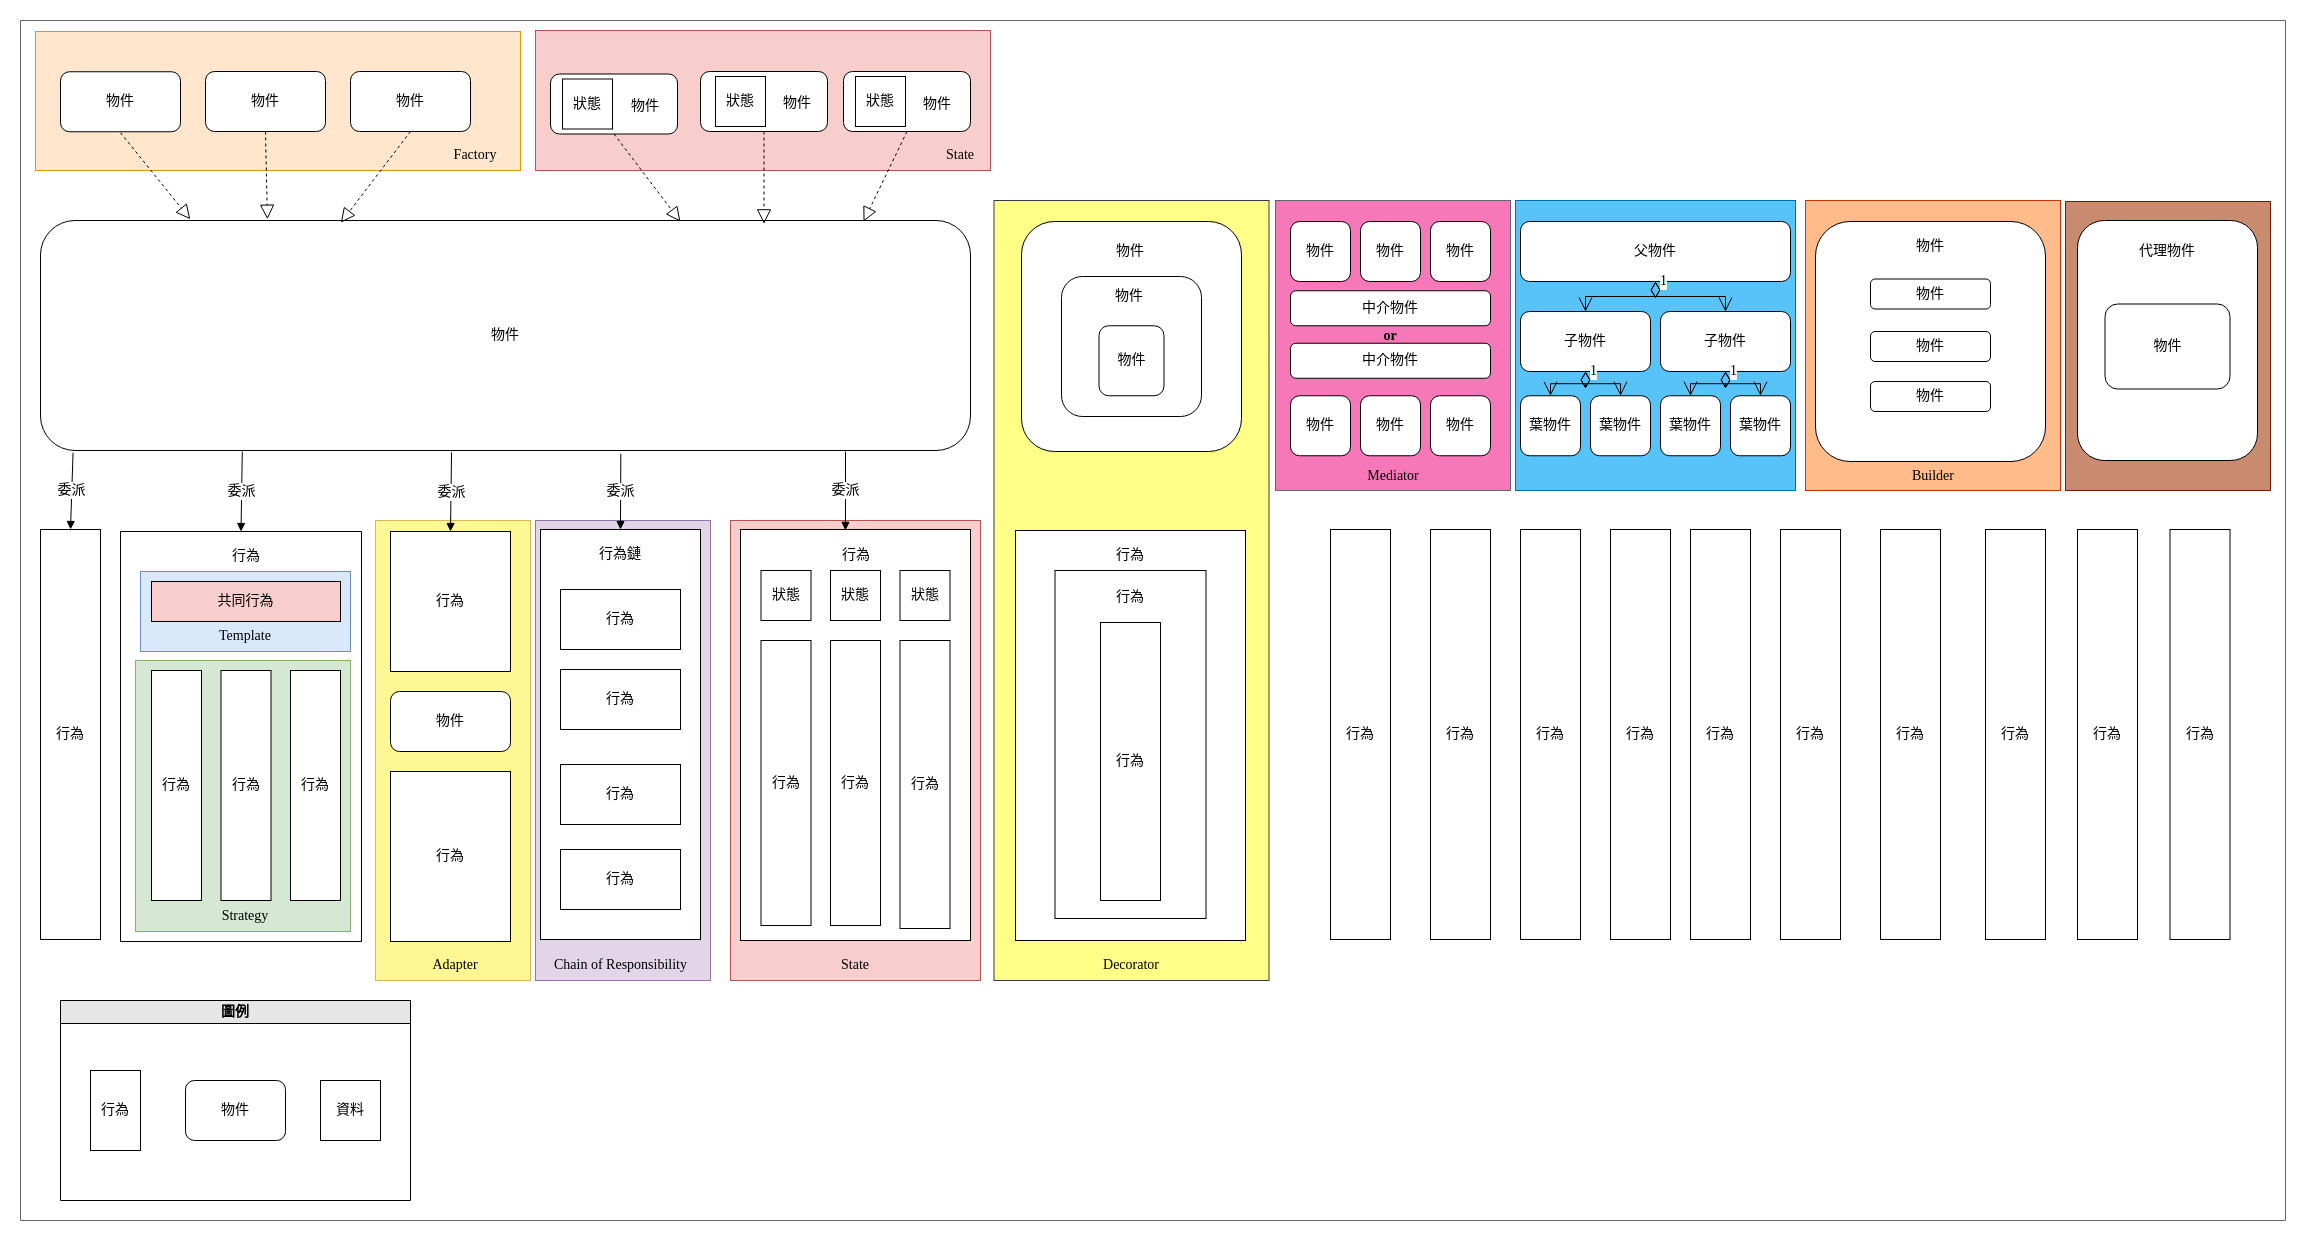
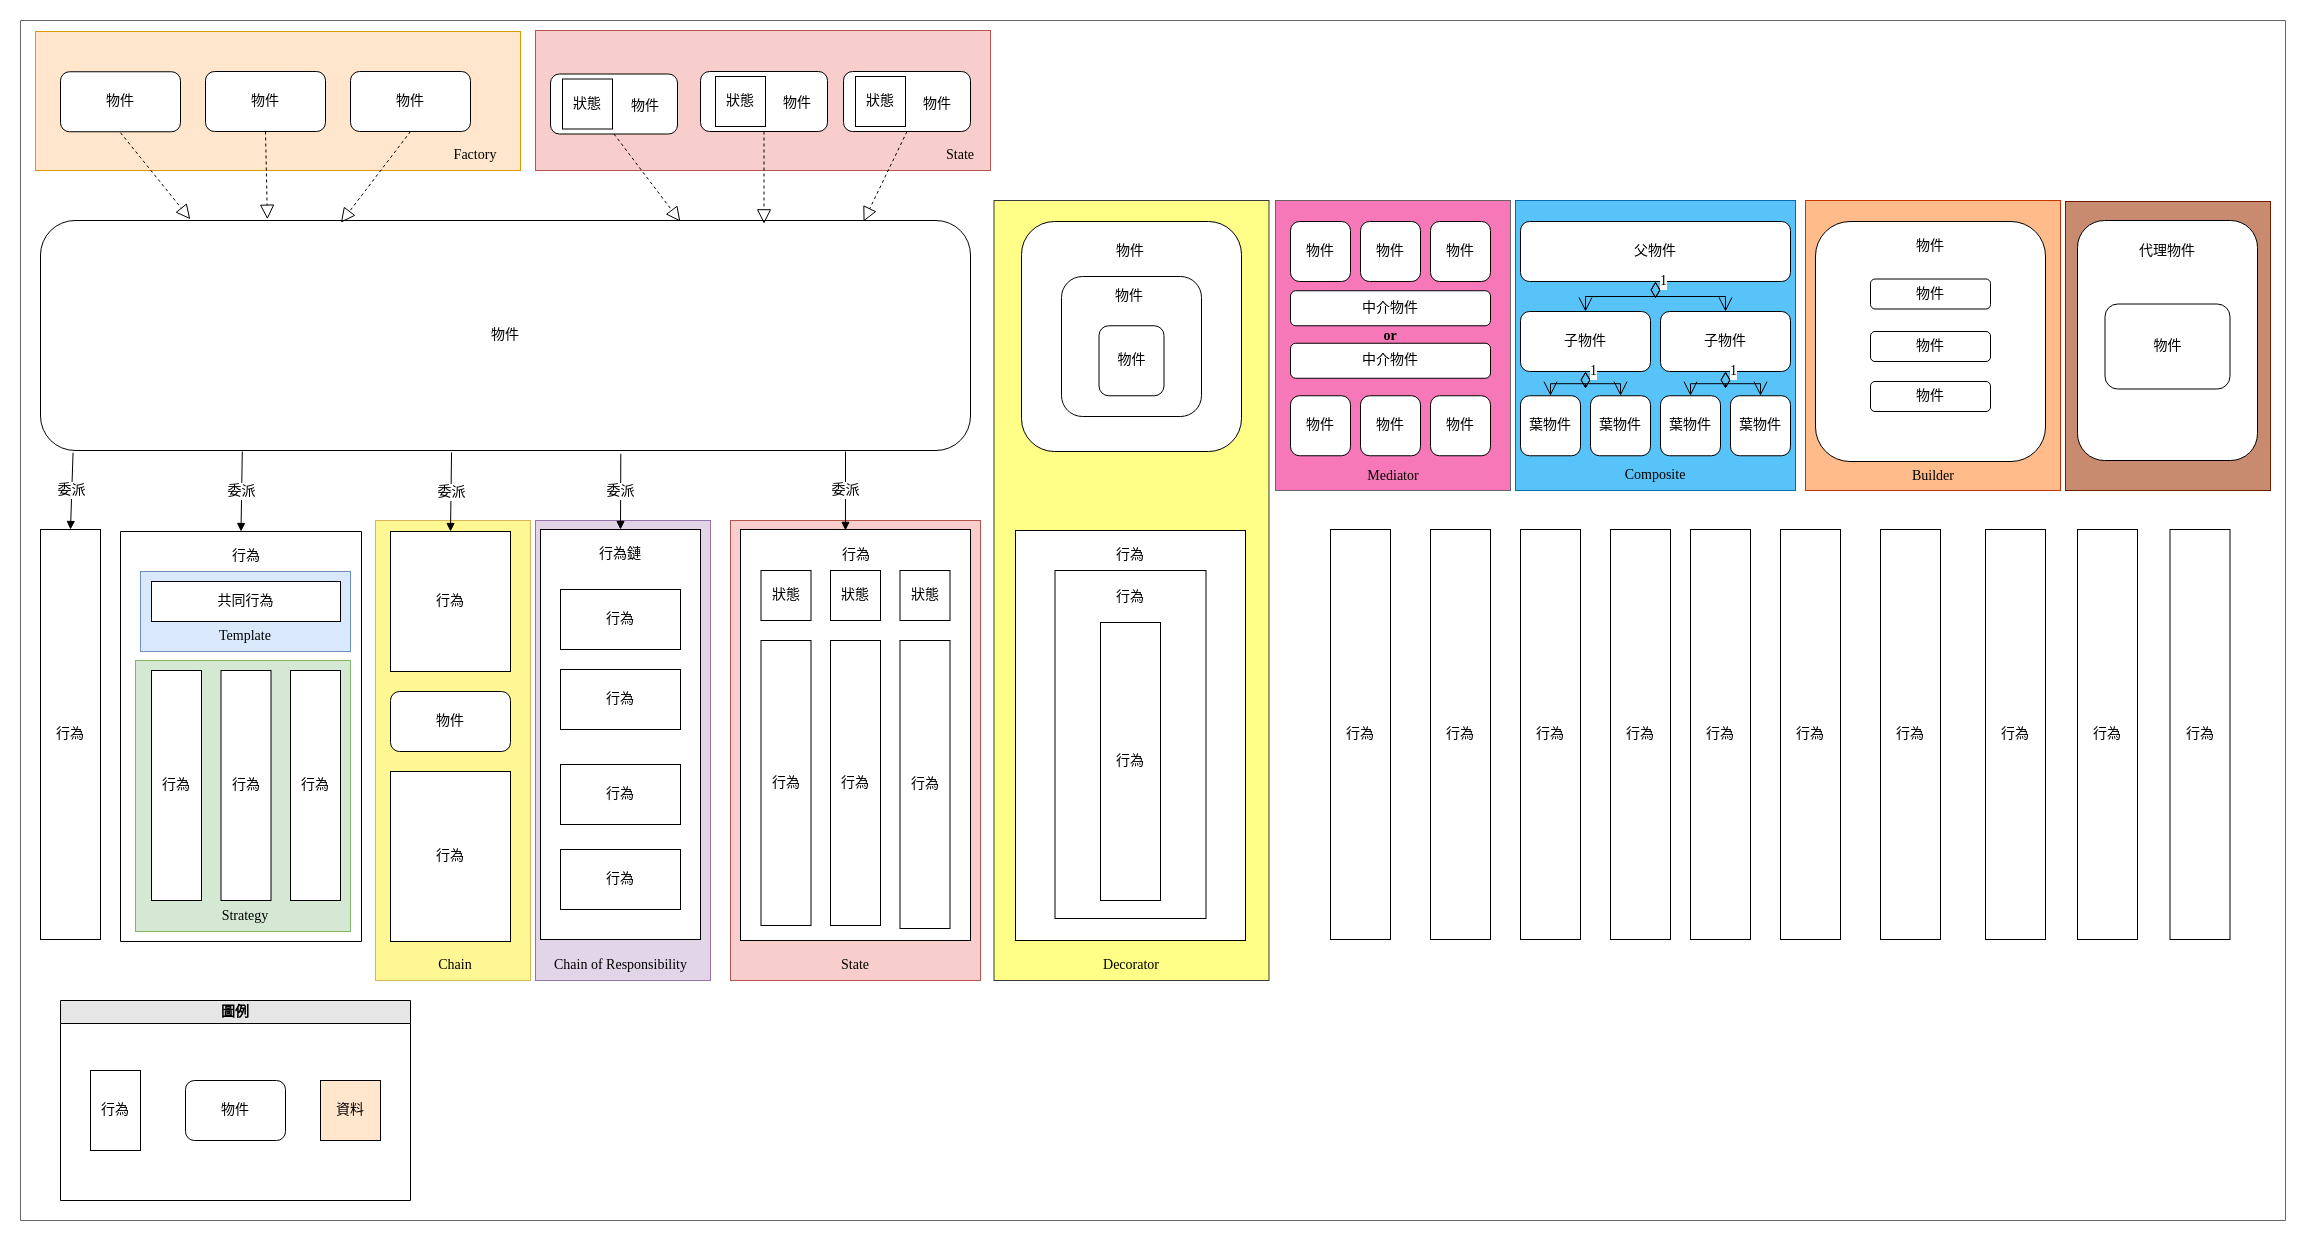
node "Composite": added
node "共同行為": fillcolor #f8cecc -> #ffffff
node "Adapter": label "Adapter" -> "Chain"
node "資料": fillcolor #ffffff -> #ffe6cc
